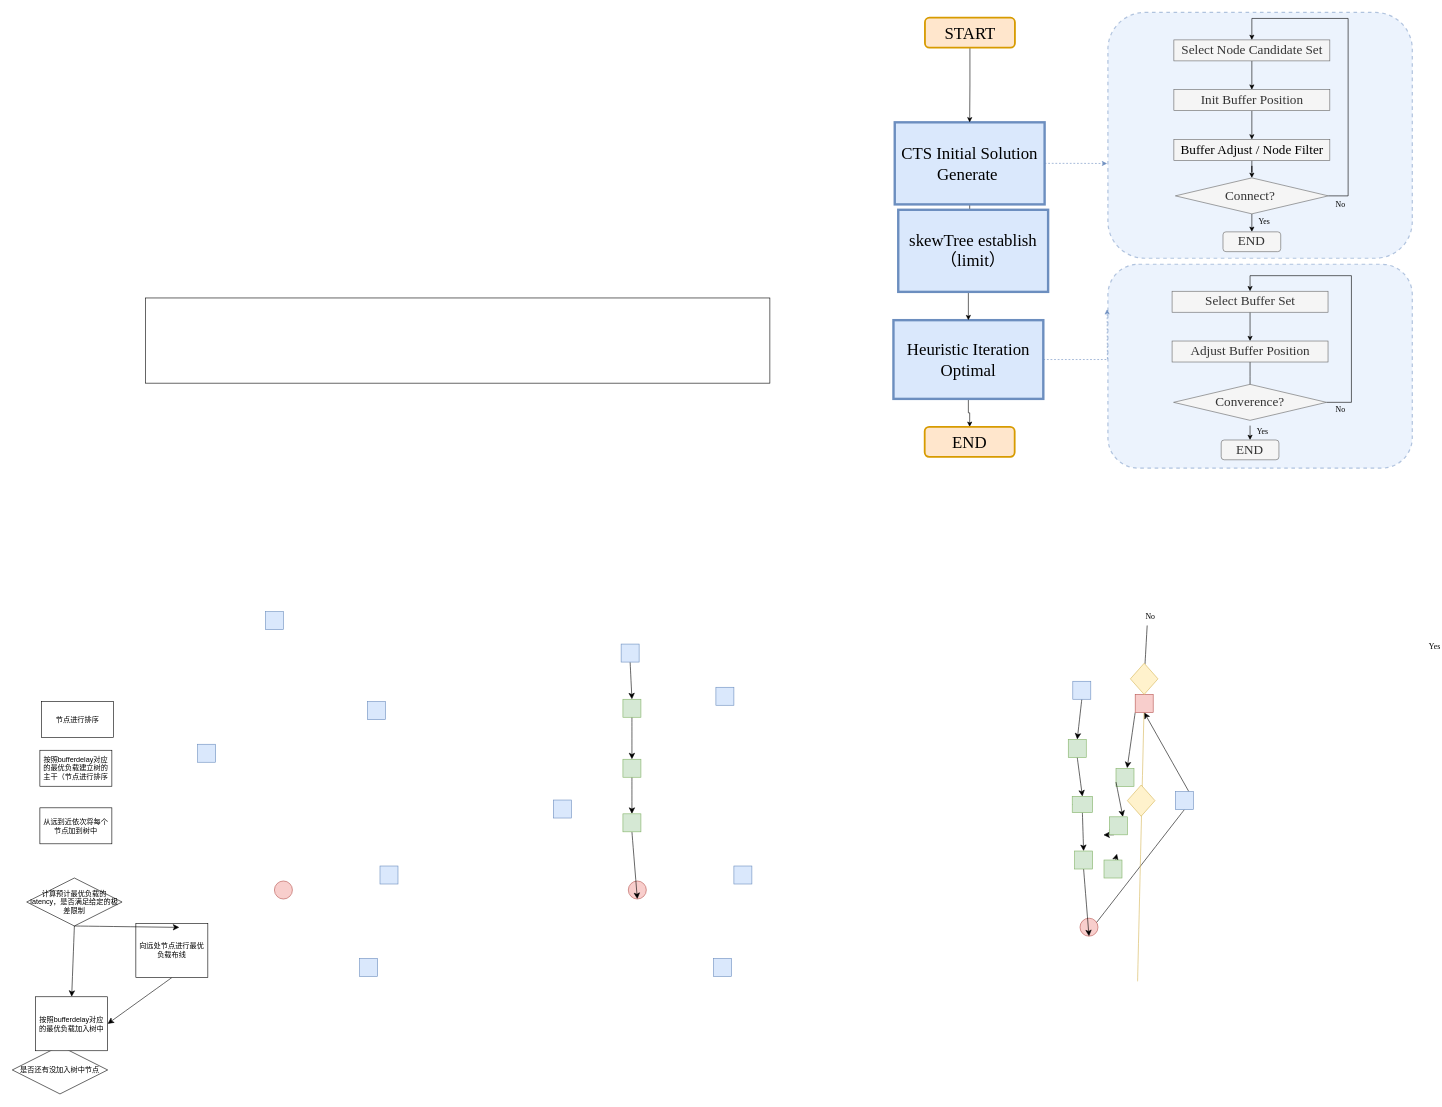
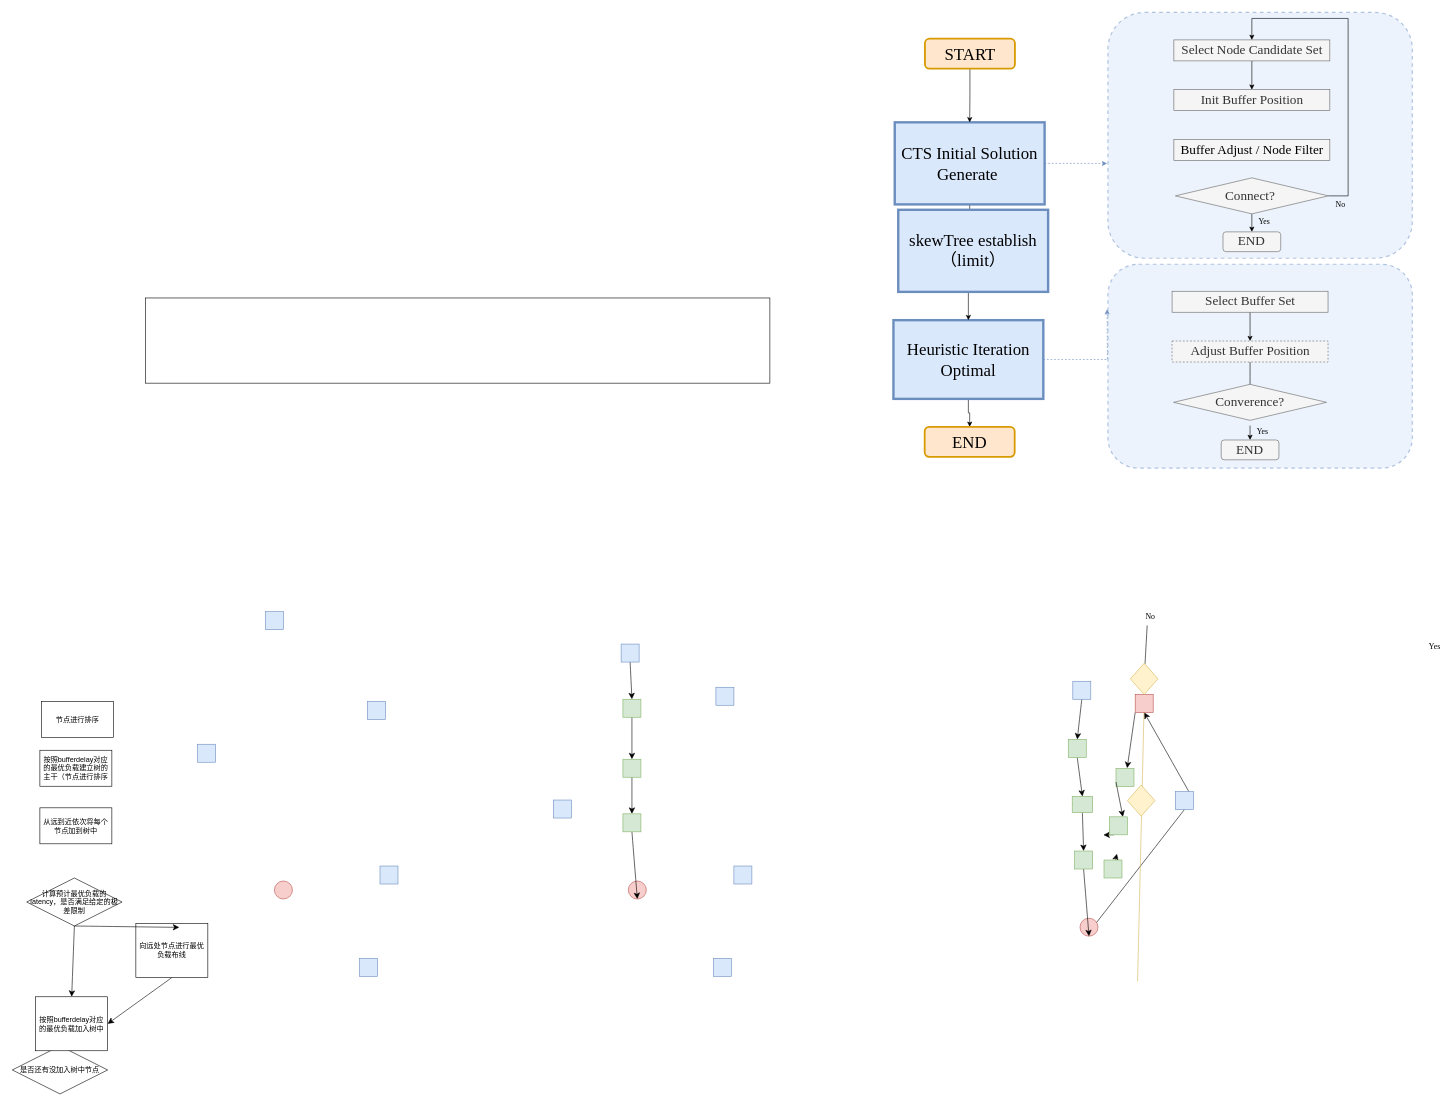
node "START": moved (970, 33) -> (970, 54)
edge "Init Buffer Position" -> "Buffer Adjust / Node Filter": removed
edge "Buffer Adjust / Node Filter" -> "Connect?": removed
edge "Converence?" -> "Select Buffer Set": removed, label "No"
node "Adjust Buffer Position": style solid -> dashed
